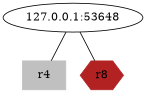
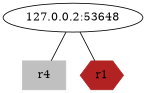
node "127.0.0.1:53648": label "127.0.0.1:53648" -> "127.0.0.2:53648"
node "r8": label "r8" -> "r1"
